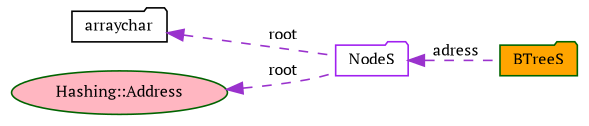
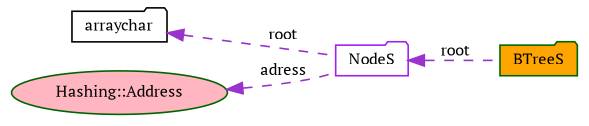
edge "BTreeS" -> "NodeS": label " adress" -> " root"
edge "NodeS" -> "Hashing::Address": label " root" -> " adress"
